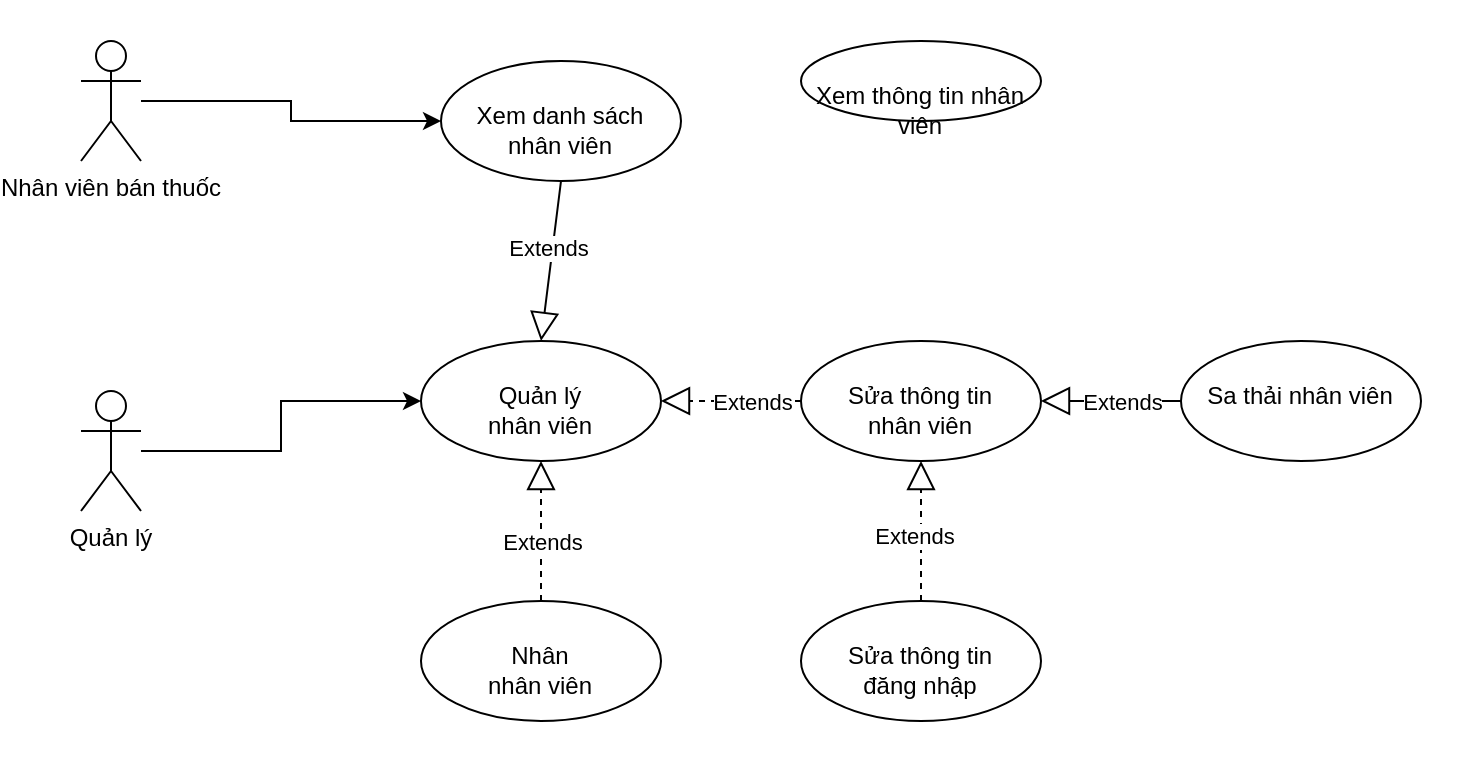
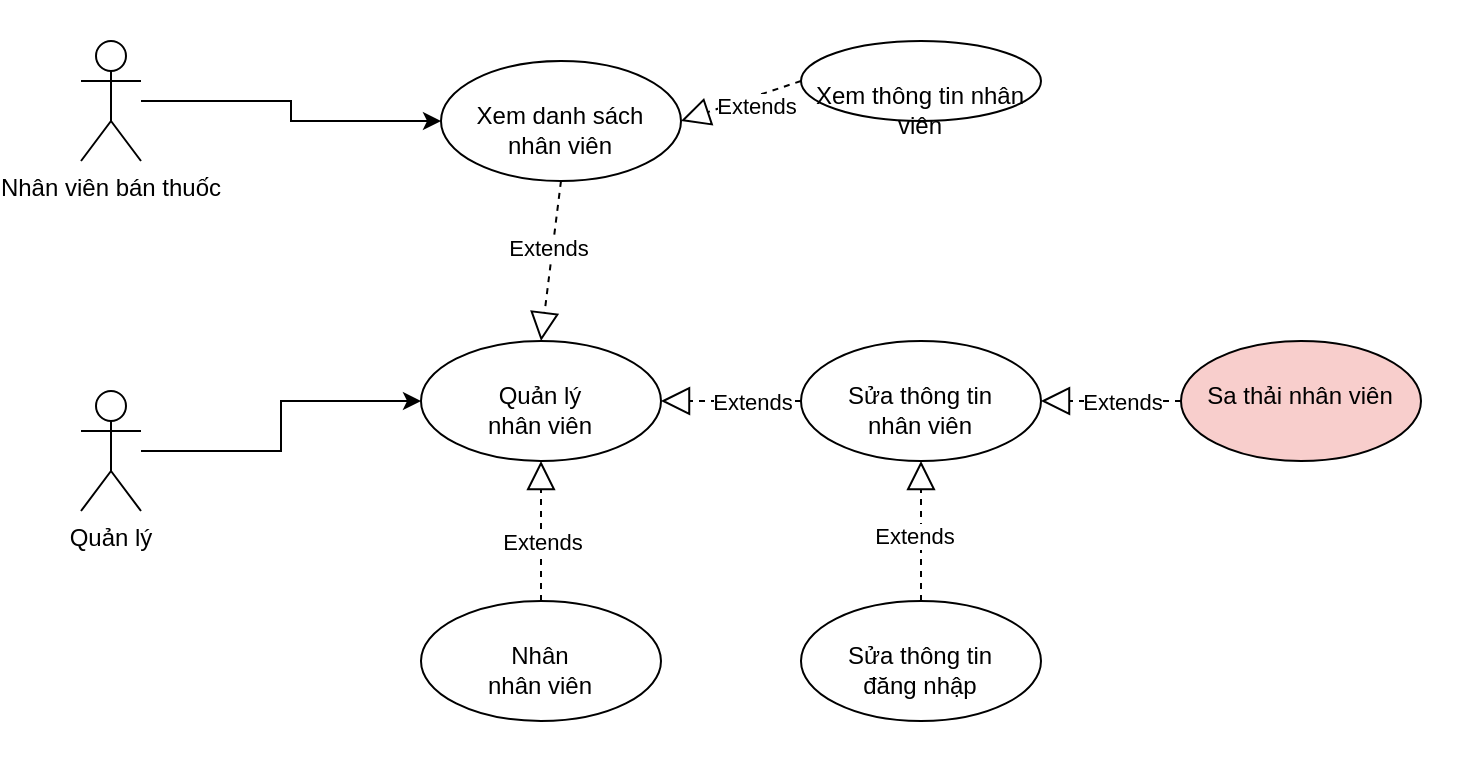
edge "Xem thông tin nhân viên" -> "Xem danh sách nhân viên": added, label "Extends"
edge "Xem danh sách nhân viên" -> "Quản lý nhân viên": style solid -> dashed
edge "Sa thải nhân viên" -> "Sửa thông tin nhân viên": style solid -> dashed
node "Sa thải nhân viên": fillcolor #ffffff -> #f8cecc
